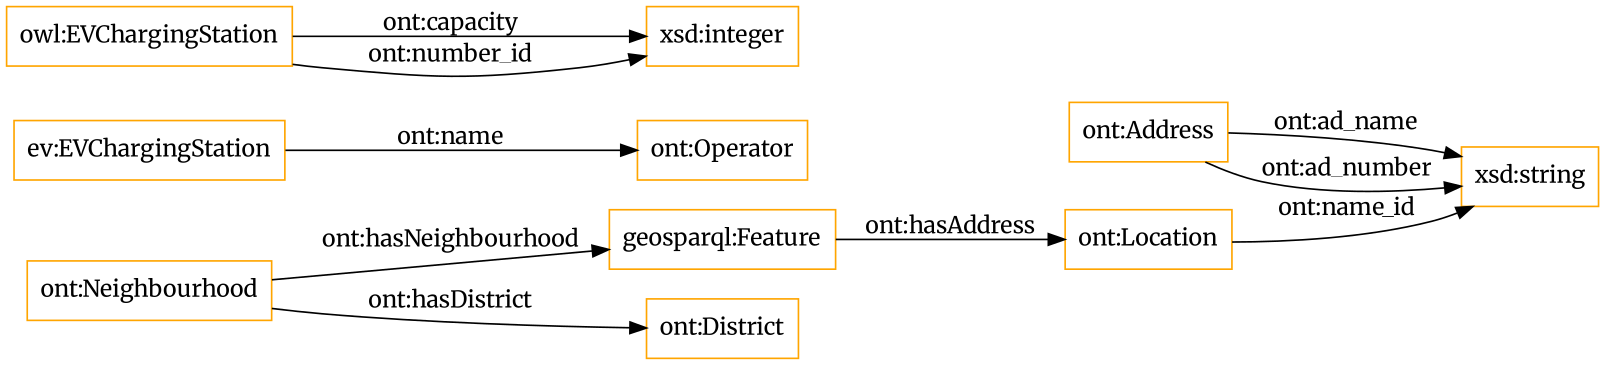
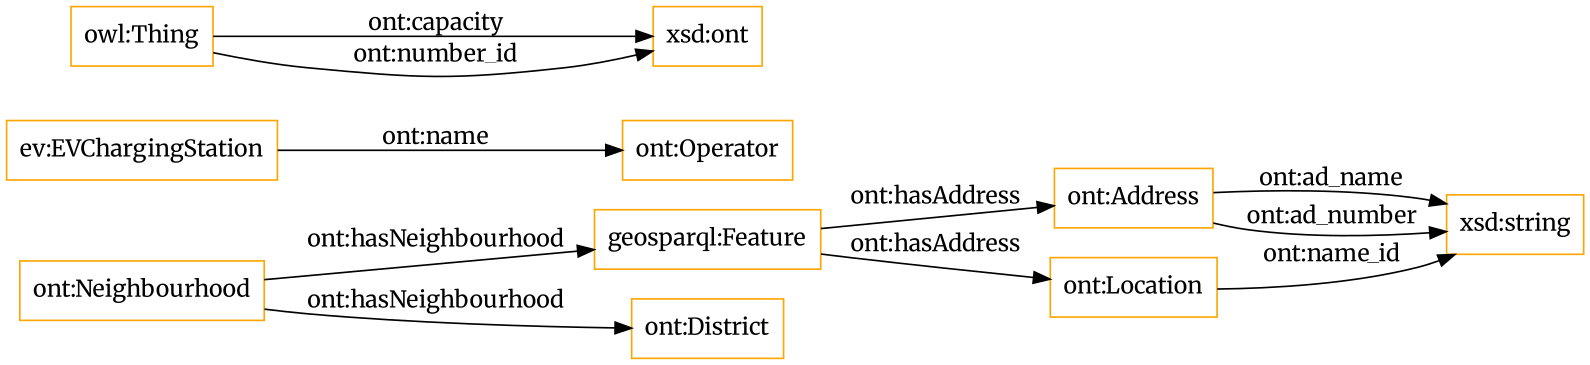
node "owl:EVChargingStation": label "owl:EVChargingStation" -> "owl:Thing"
node "xsd:integer": label "xsd:integer" -> "xsd:ont"
edge "geosparql:Feature" -> "ont:Address": added, label "ont:hasAddress"
edge "ont:Neighbourhood" -> "ont:District": label "ont:hasDistrict" -> "ont:hasNeighbourhood"
